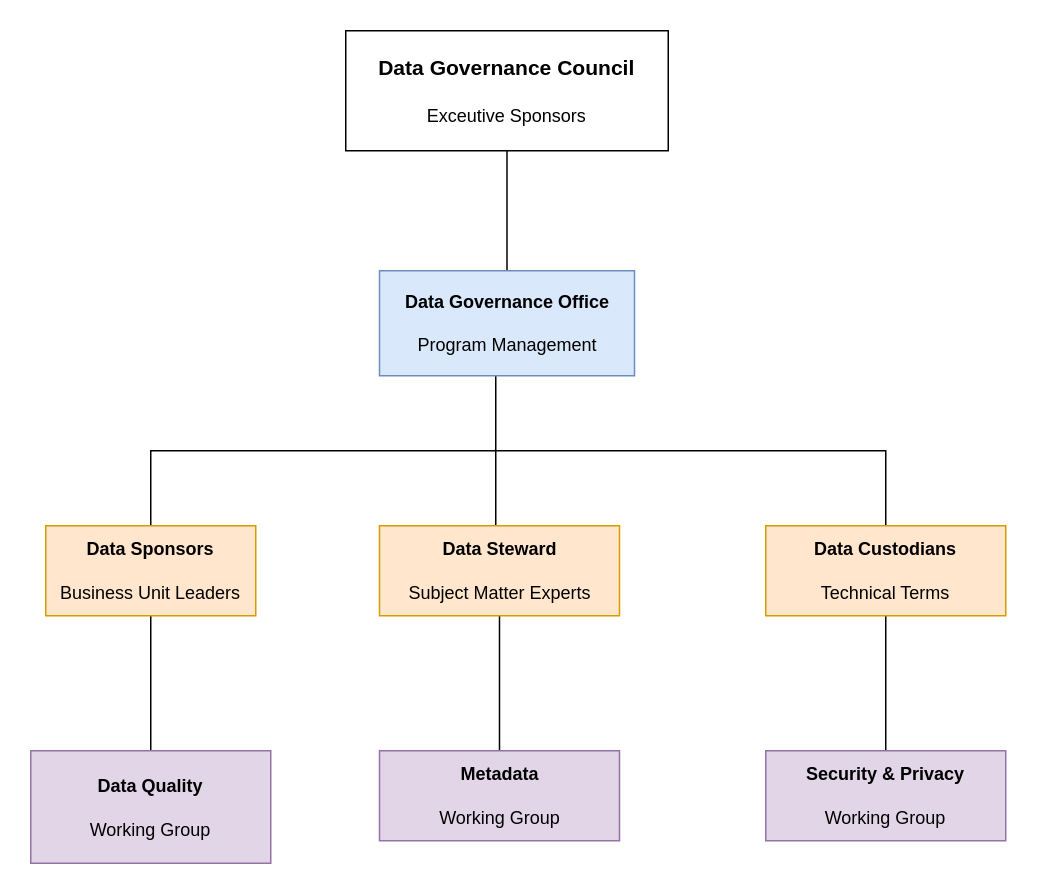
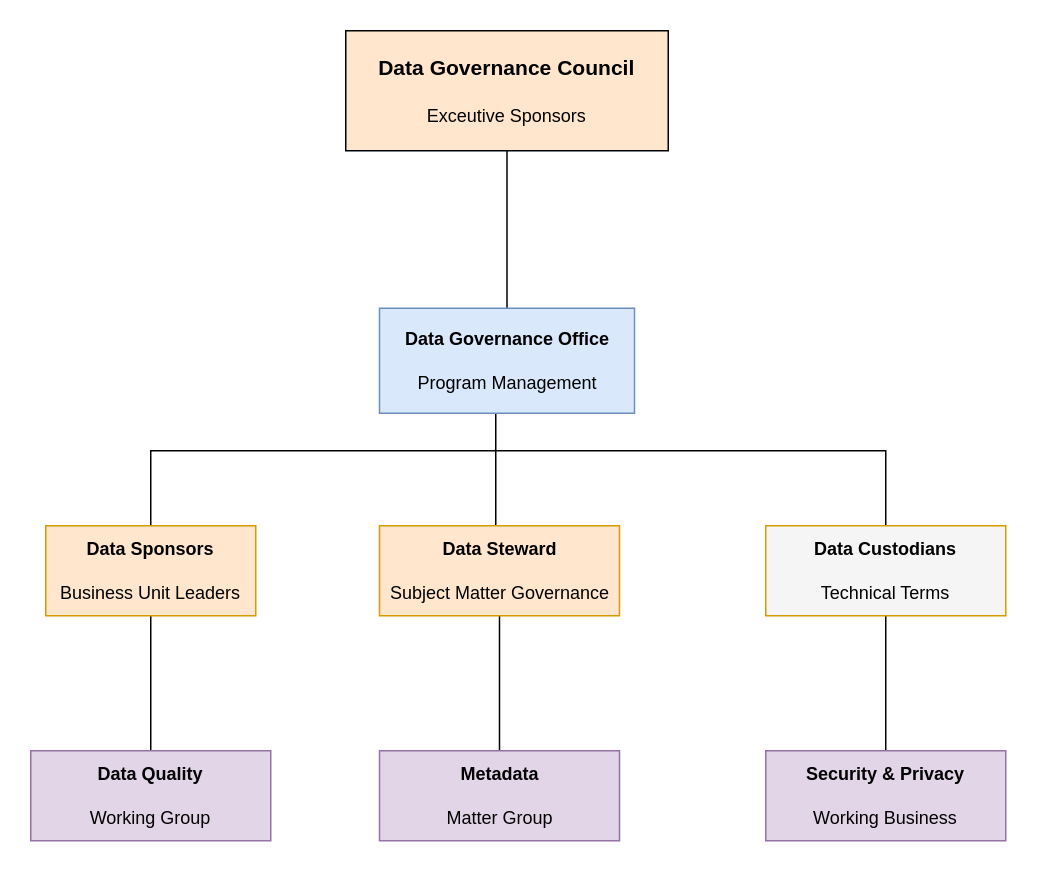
node "Data Governance CouncilExceutive Sponsors": fillcolor #ffffff -> #ffe6cc
node "Data Governance Office Program Management": moved (507, 323) -> (507, 361)
node "Data Steward Subject Matter Experts": label "Data Steward Subject Matter Experts" -> "Data Steward Subject Matter Governance"
node "Data Custodians Technical Terms": fillcolor #ffe6cc -> #f5f5f5
node "Metadata Working Group": label "Metadata Working Group" -> "Metadata Matter Group"
node "Security & Privacy Working Group": label "Security & Privacy Working Group" -> "Security & Privacy Working Business"
node "Data Quality Working Group": size 240x113 -> 240x90
